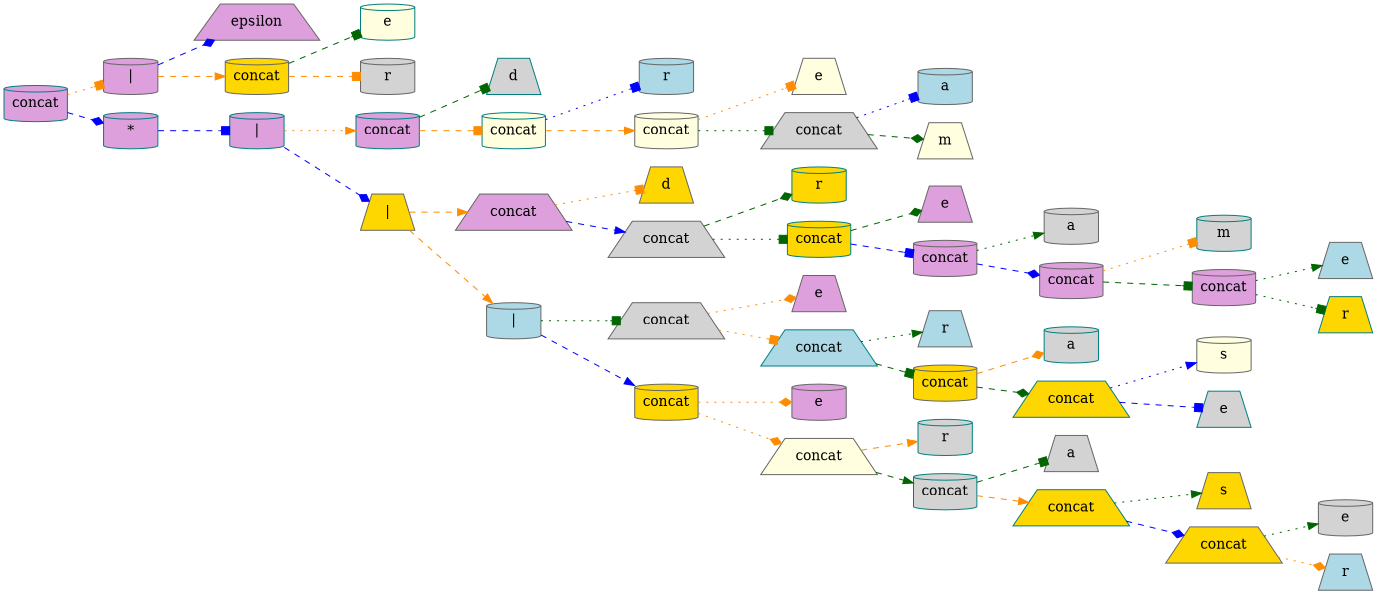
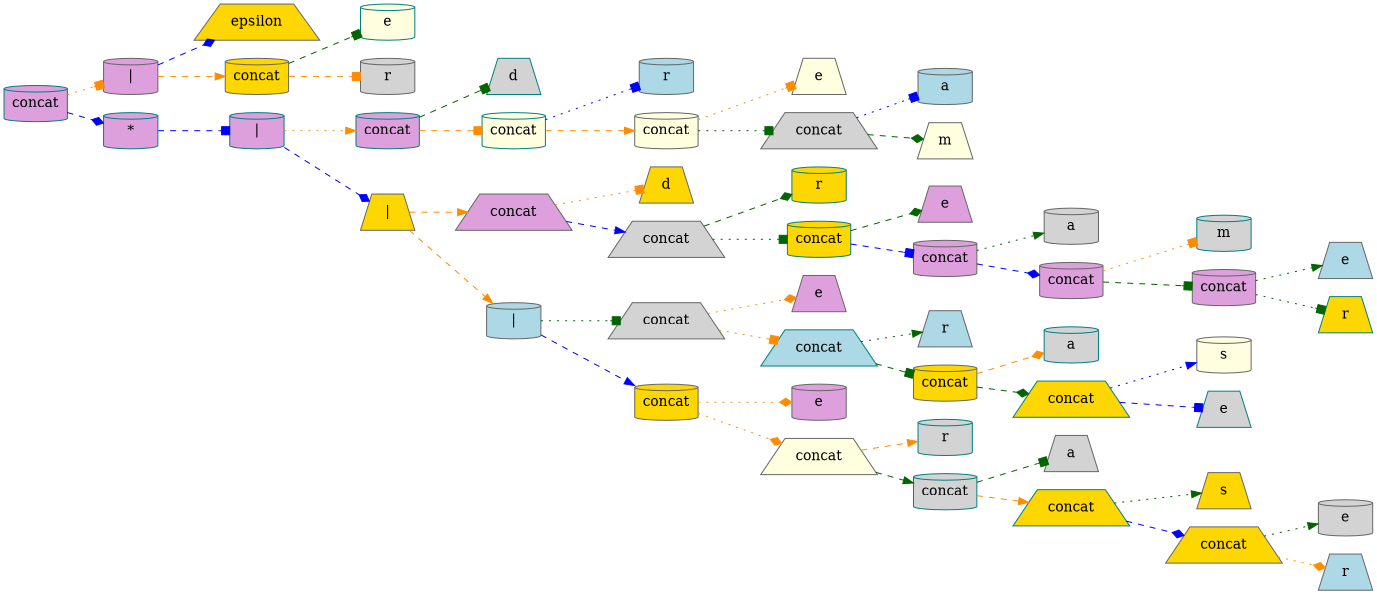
node "epsilon": fillcolor plum -> gold
